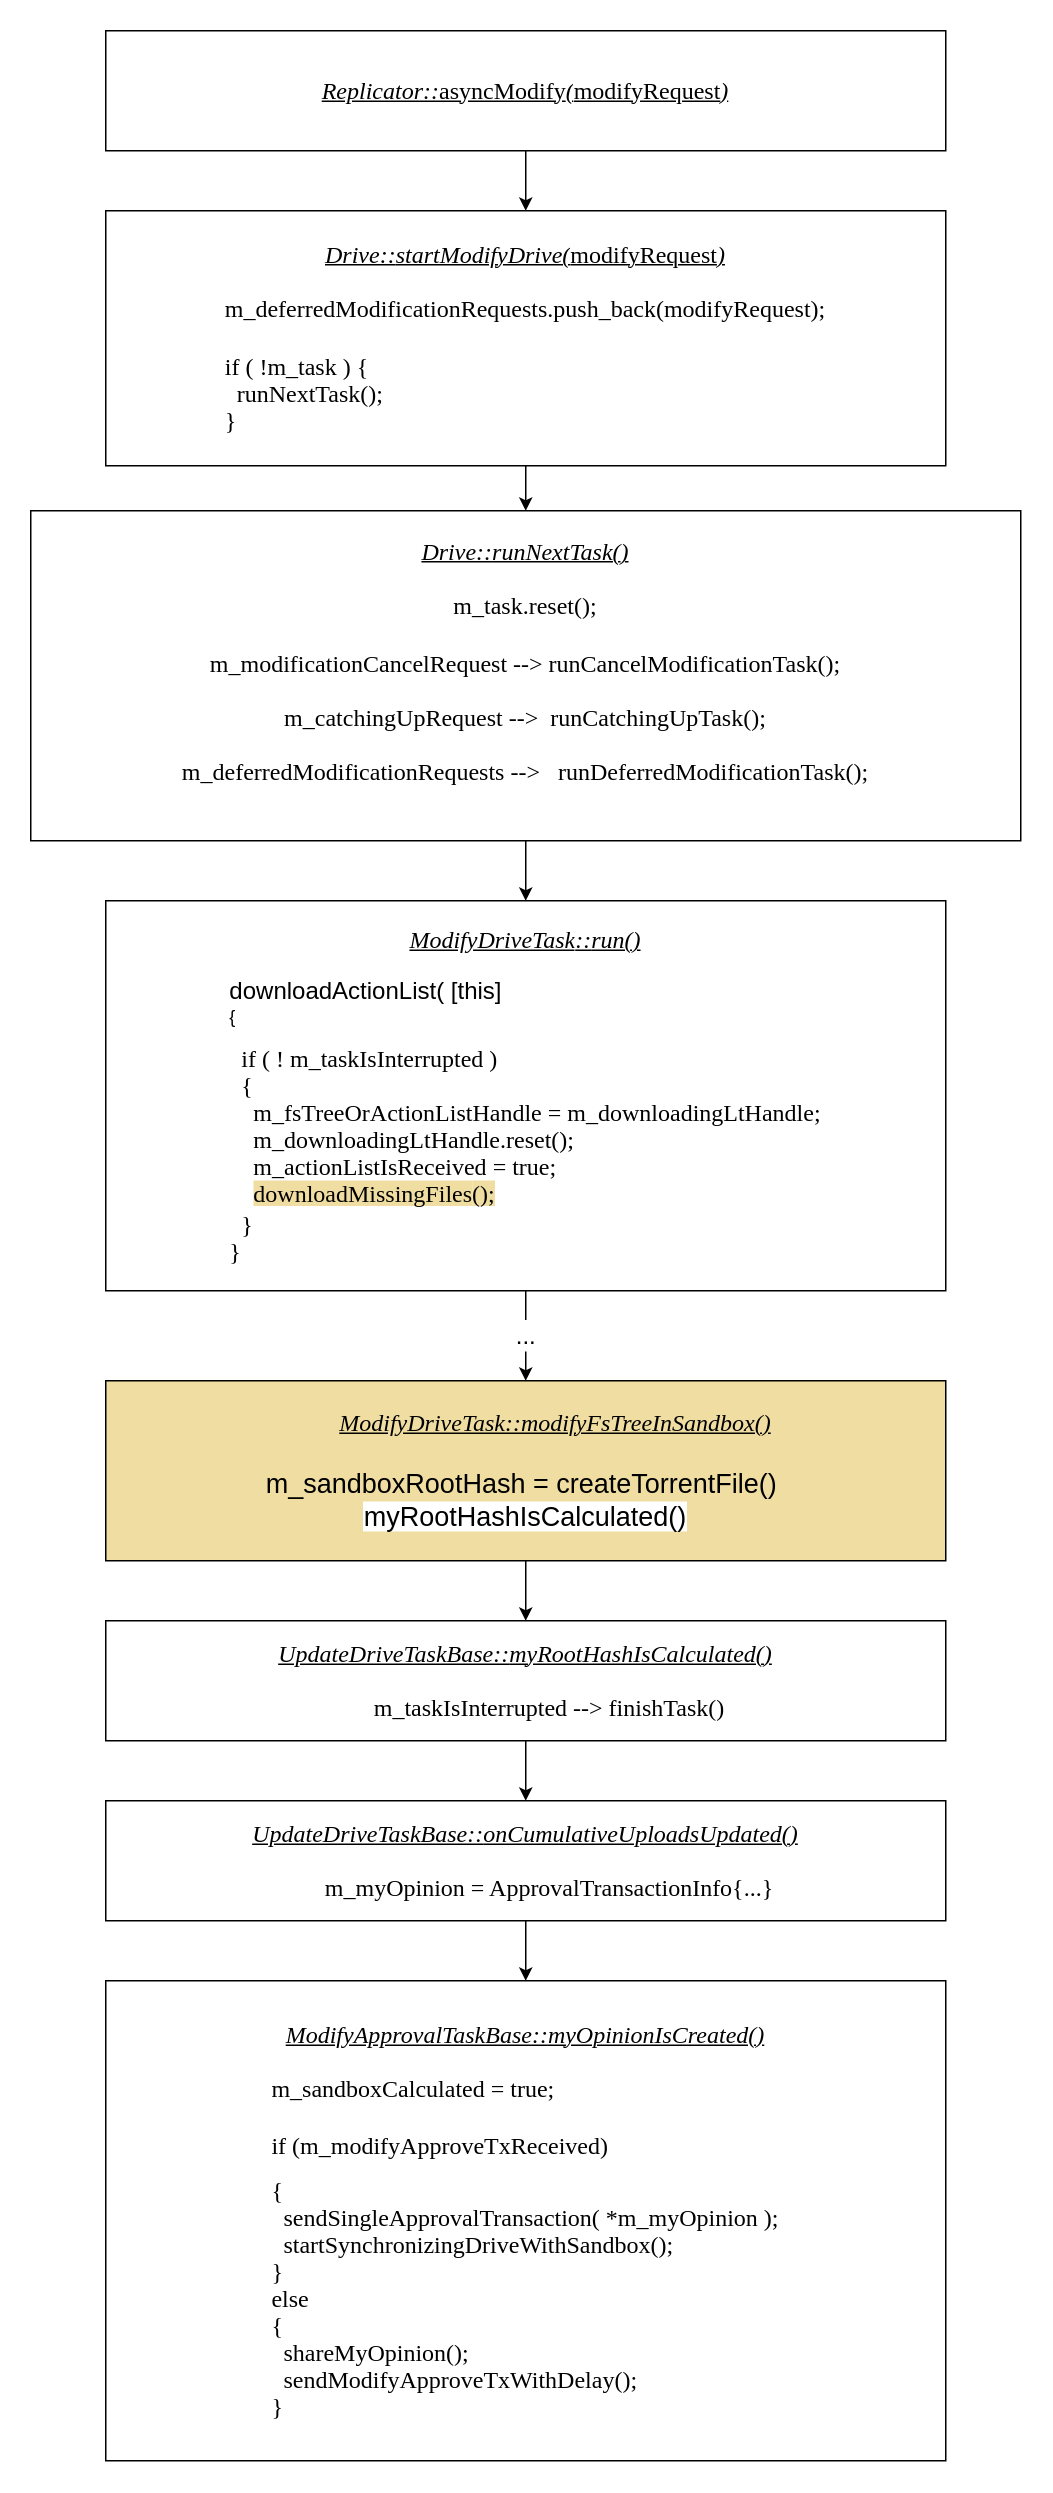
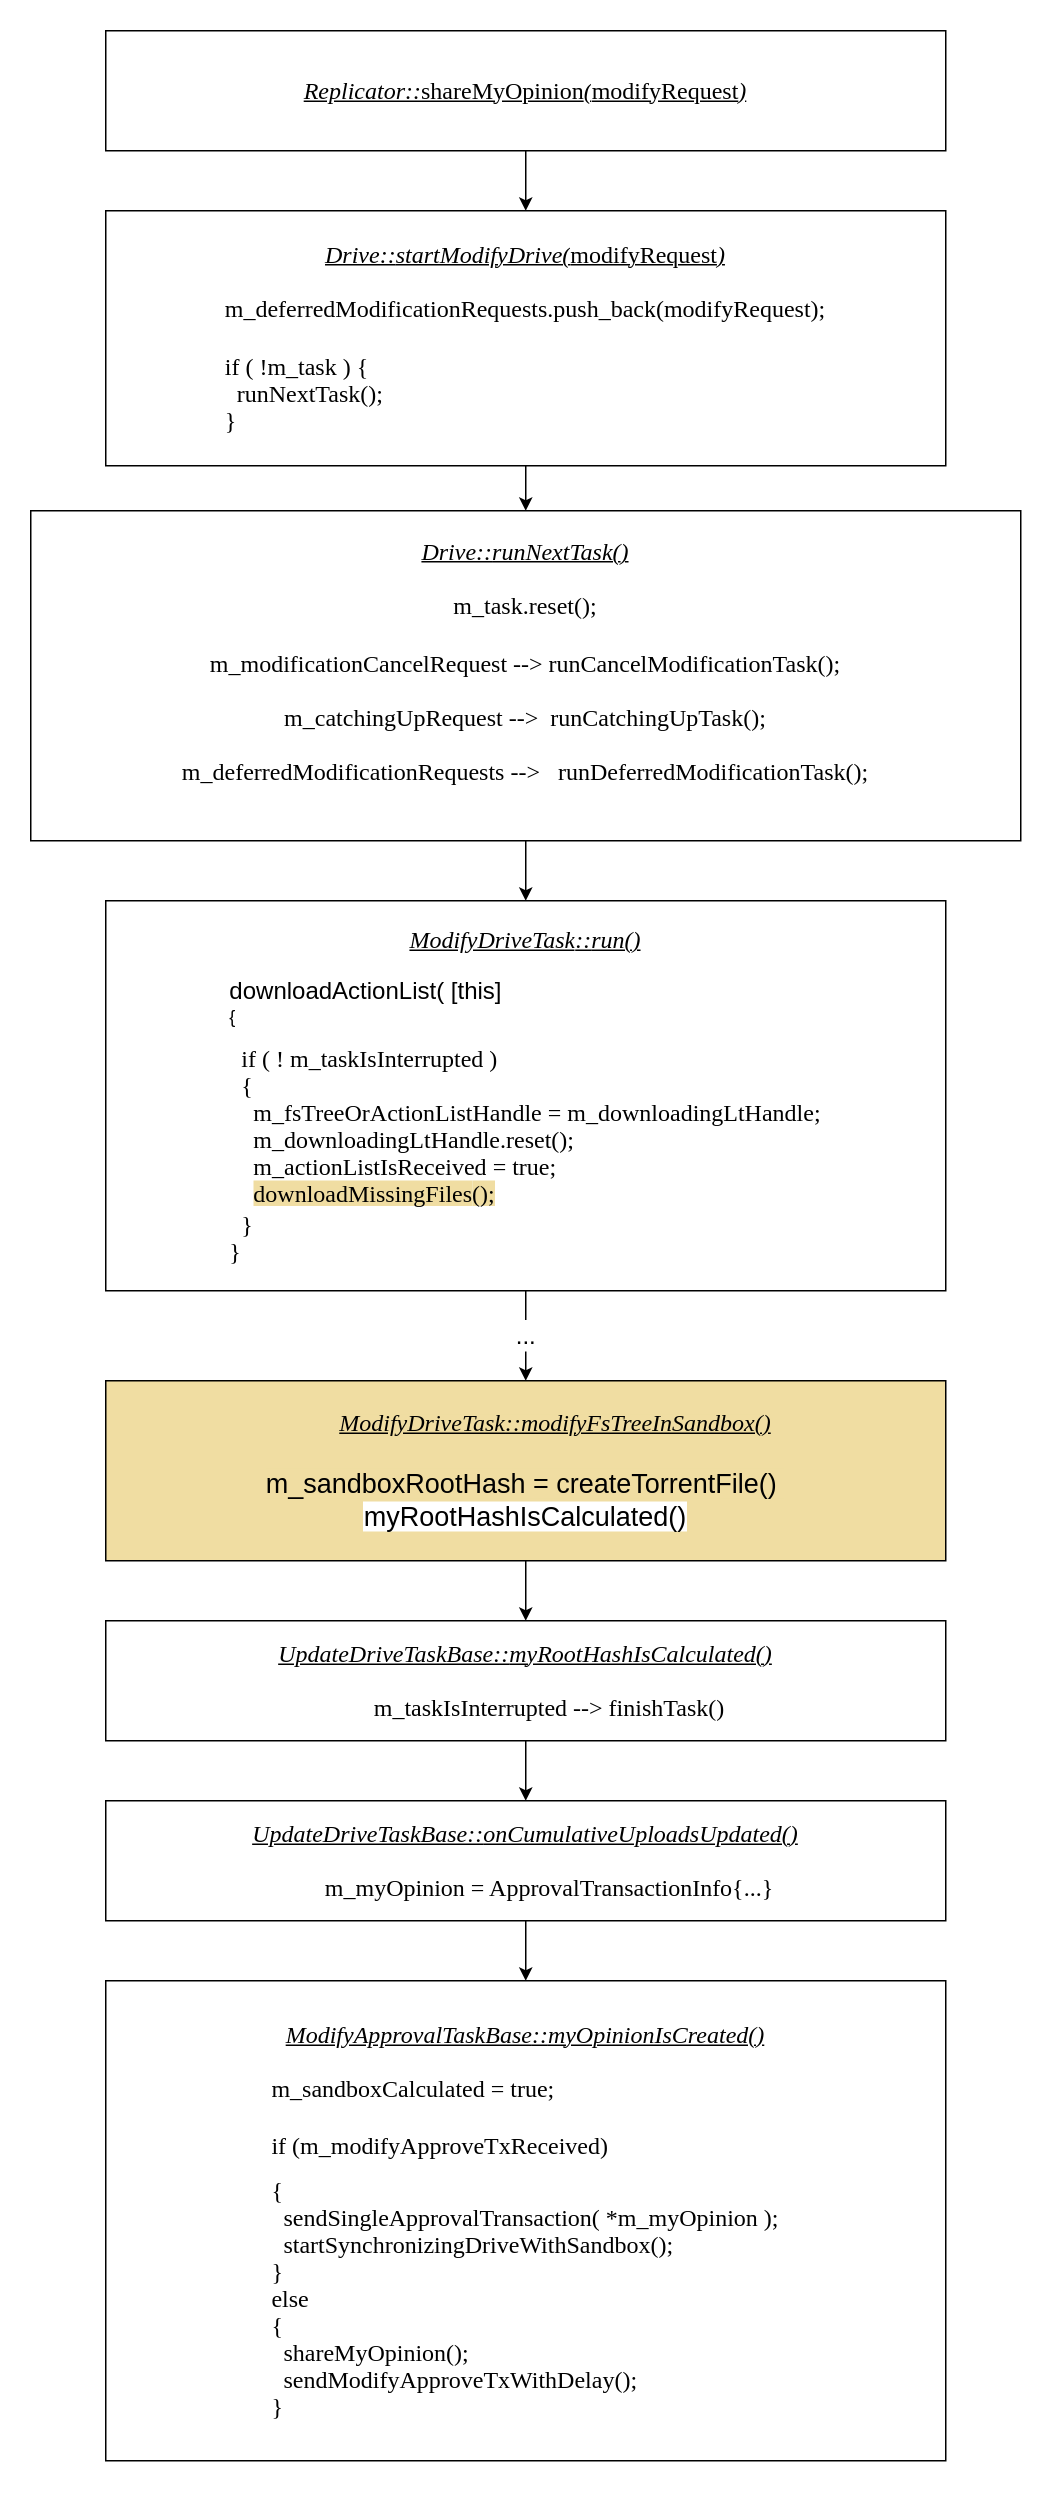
node "Replicator::asyncModify(modifyRequest)": label "Replicator::asyncModify(modifyRequest)" -> "Replicator::shareMyOpinion(modifyRequest)"
